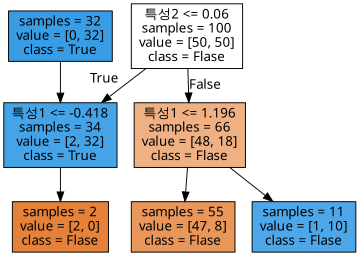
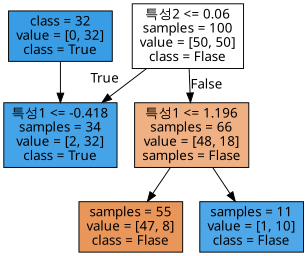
node "samples = 32 value = [0, 32] class = True": label "samples = 32 value = [0, 32] class = True" -> "class = 32 value = [0, 32] class = True"
node "특성1 <= 1.196 samples = 66 value = [48, 18] class = Flase": label "특성1 <= 1.196 samples = 66 value = [48, 18] class = Flase" -> "특성1 <= 1.196 samples = 66 value = [48, 18] samples = Flase"
node "samples = 2 value = [2, 0] class = Flase": removed
